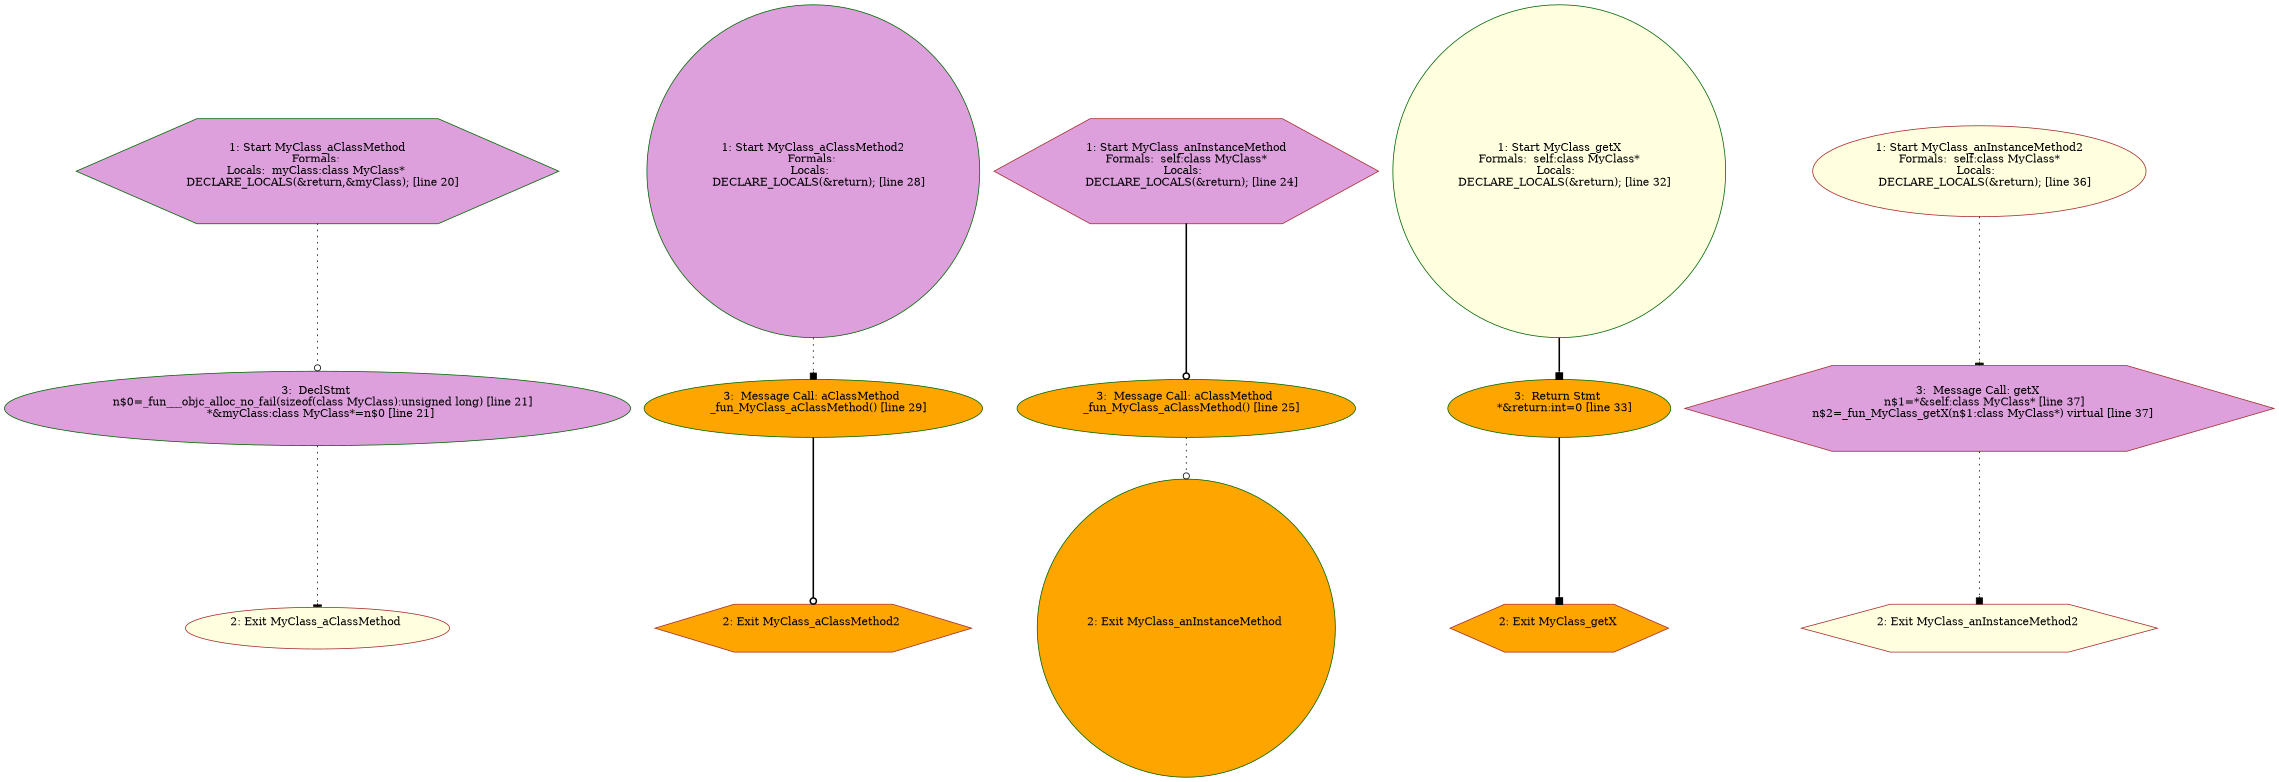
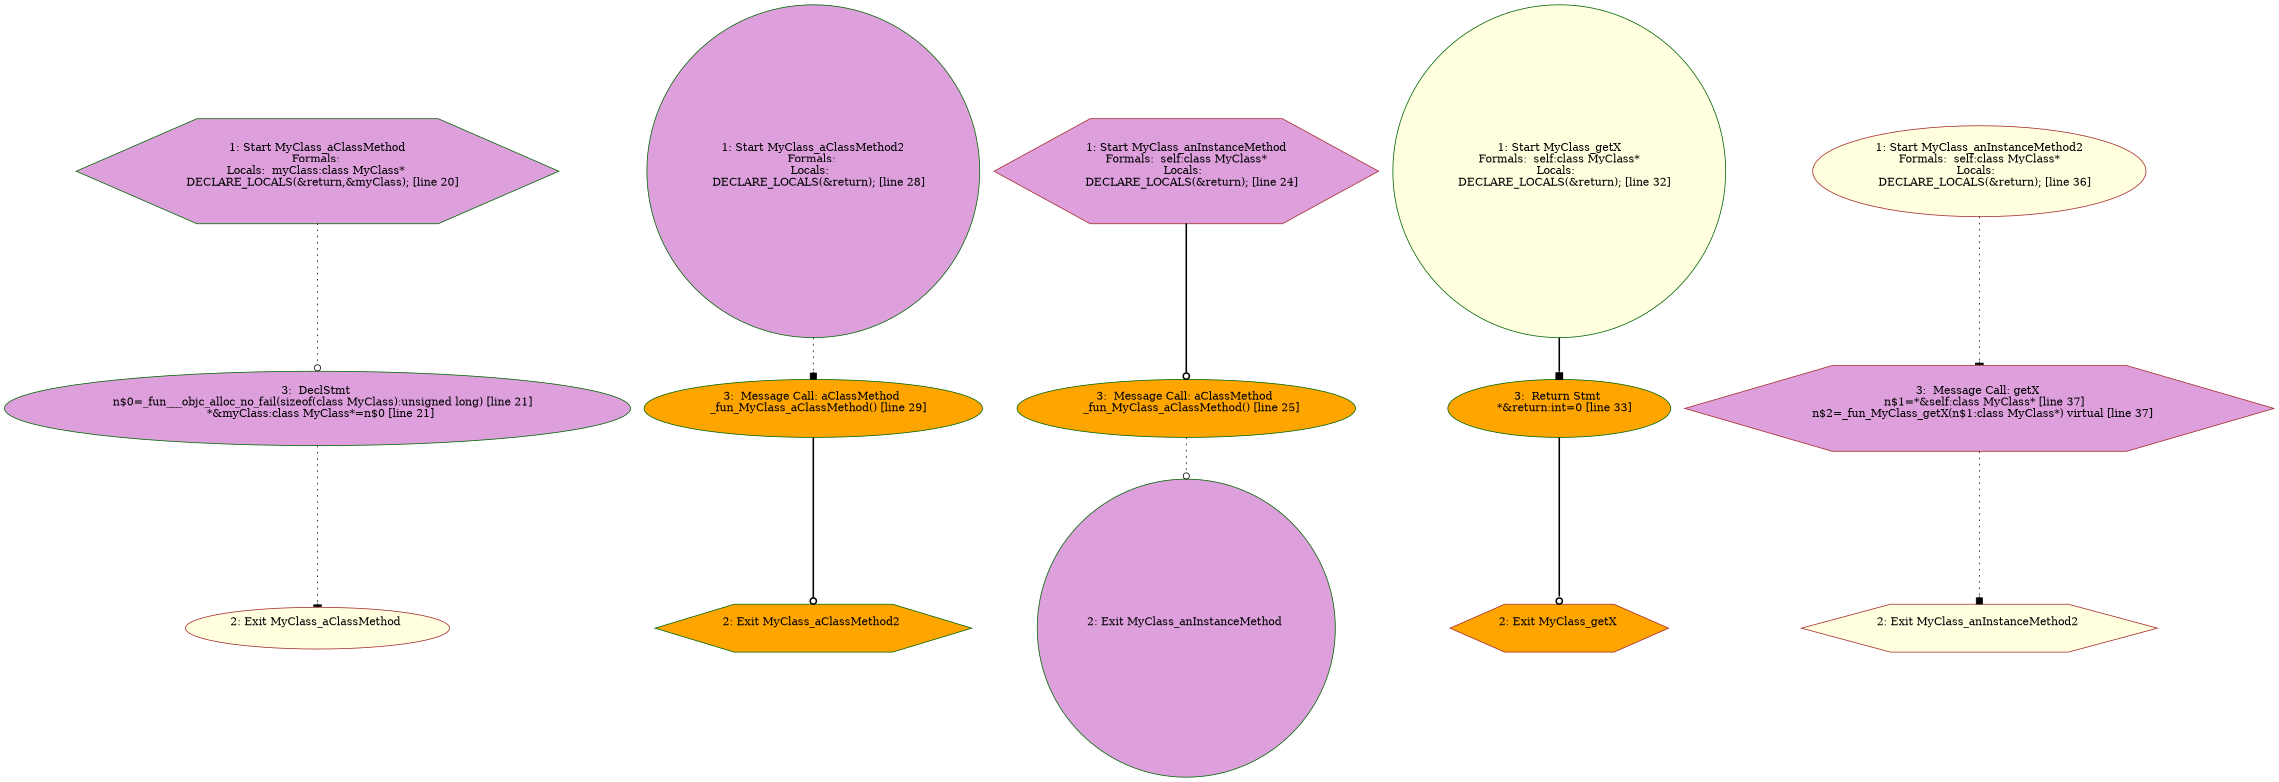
edge "3:  Return Stmt *&return:int=0 [line 33]" -> "2: Exit MyClass_getX": arrowhead box -> odot
node "2: Exit MyClass_aClassMethod2": color brown -> darkgreen
node "2: Exit MyClass_anInstanceMethod": fillcolor orange -> plum
